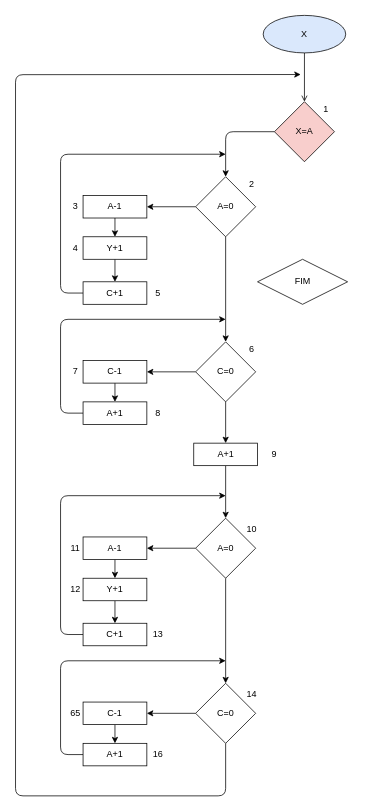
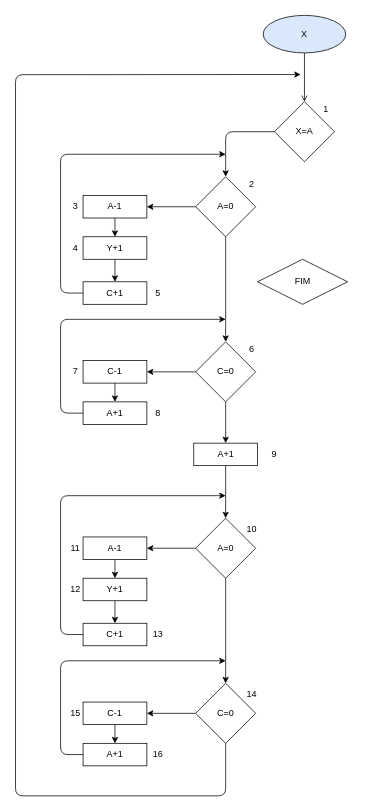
node "X=A": fillcolor #f8cecc -> #ffffff
node "65": label "65" -> "15"
